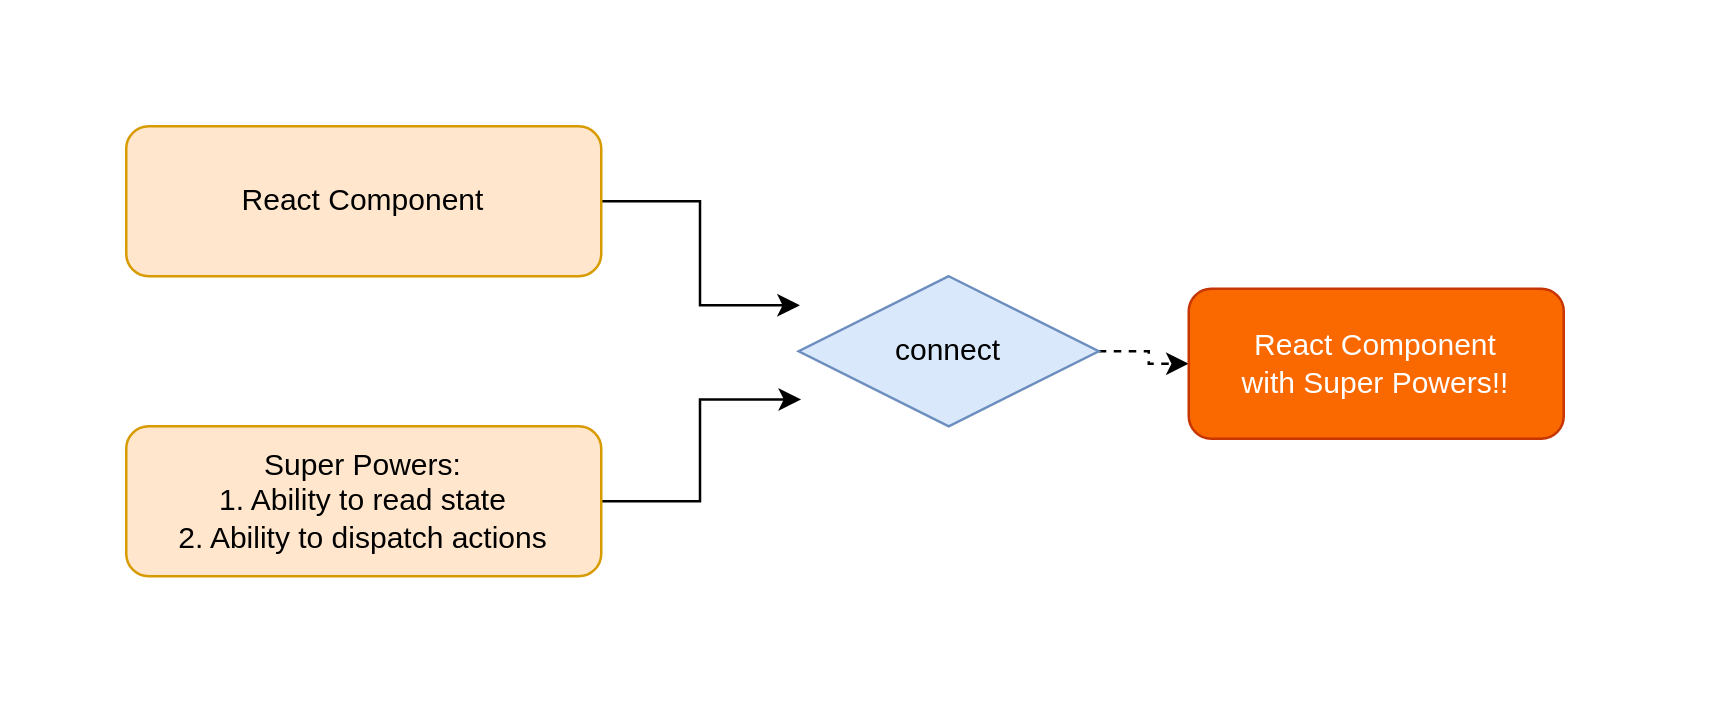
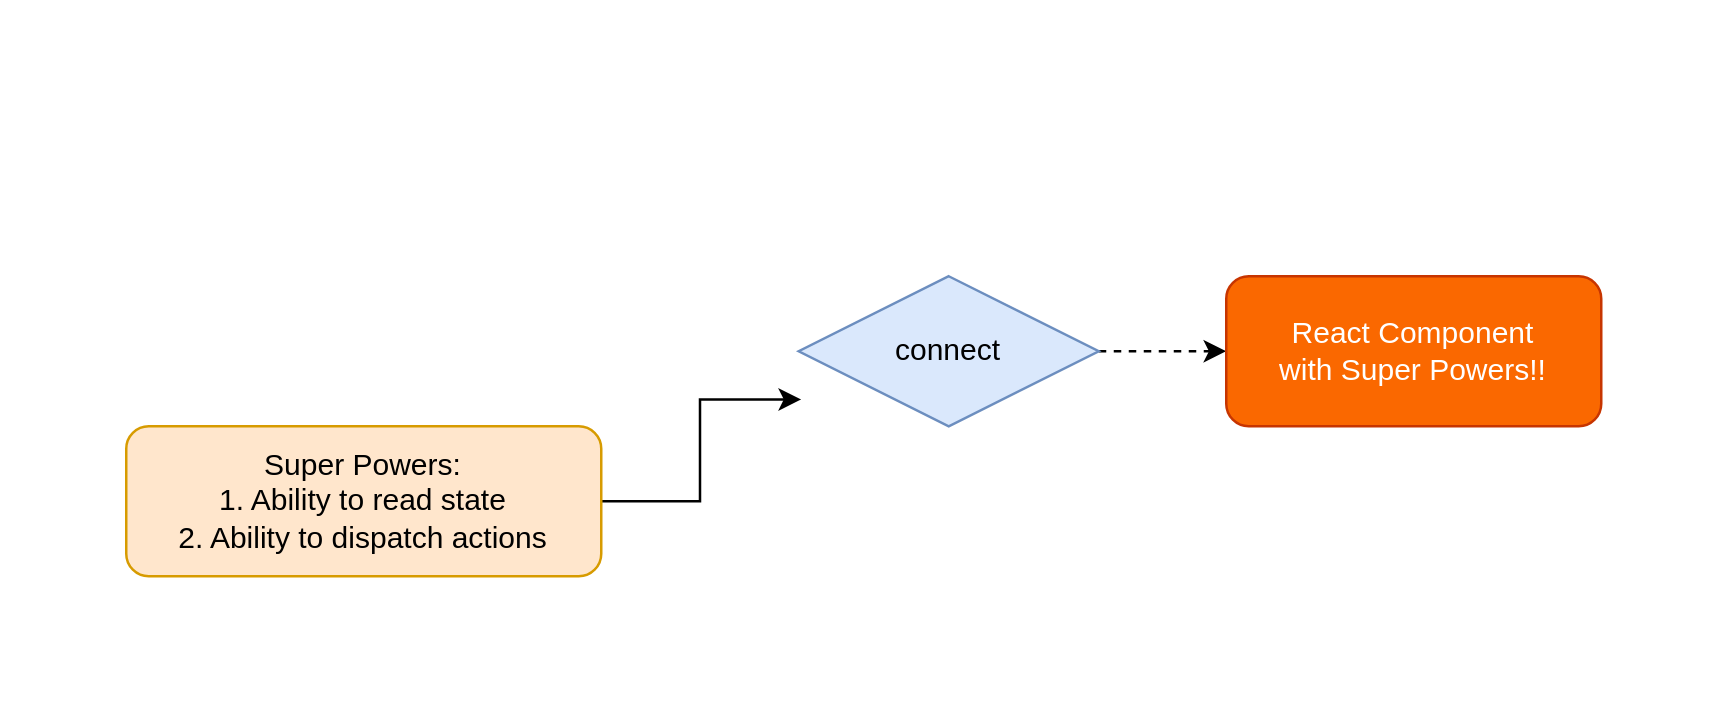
node "React Component": removed
edge "React Component" -> "connect": removed
node "React Component with Super Powers!!": moved (1376, 364) -> (1414, 351)
